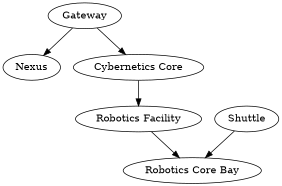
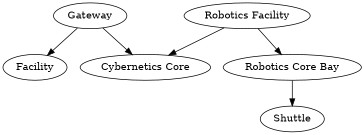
node "Nexus": label "Nexus" -> "Facility"
edge "Cybernetics Core" -> "Robotics Facility": reversed
edge "Shuttle" -> "Robotics Core Bay": reversed
